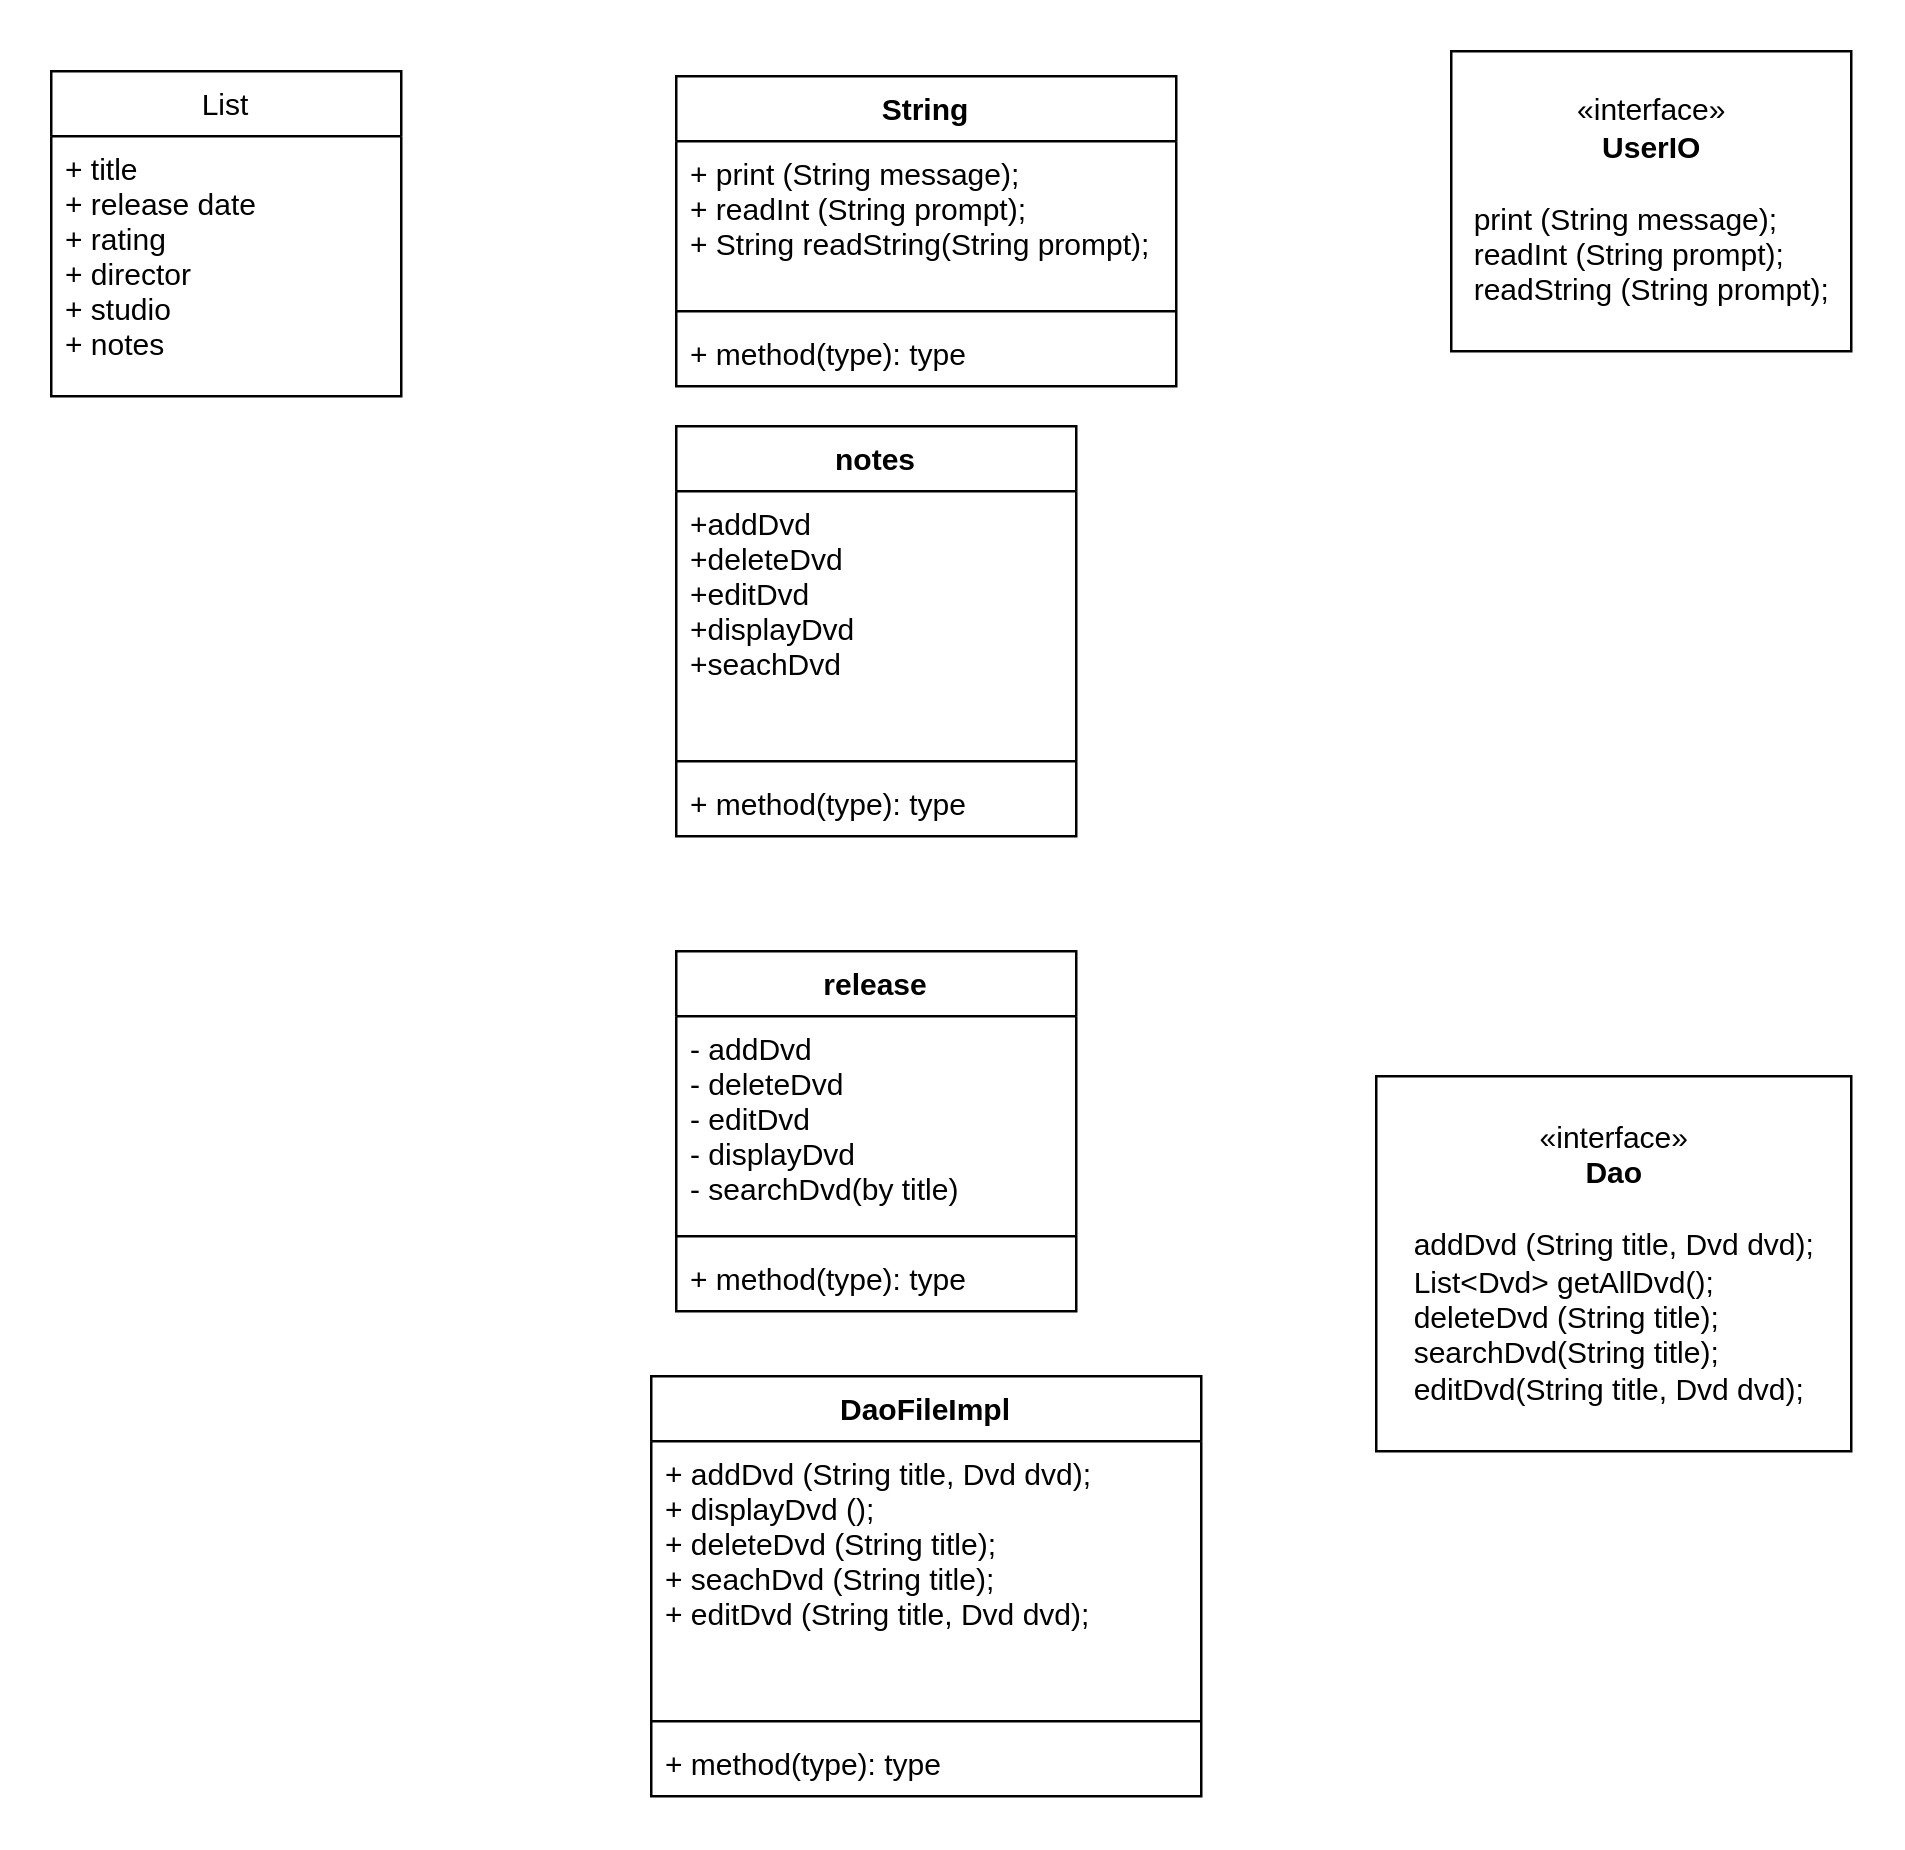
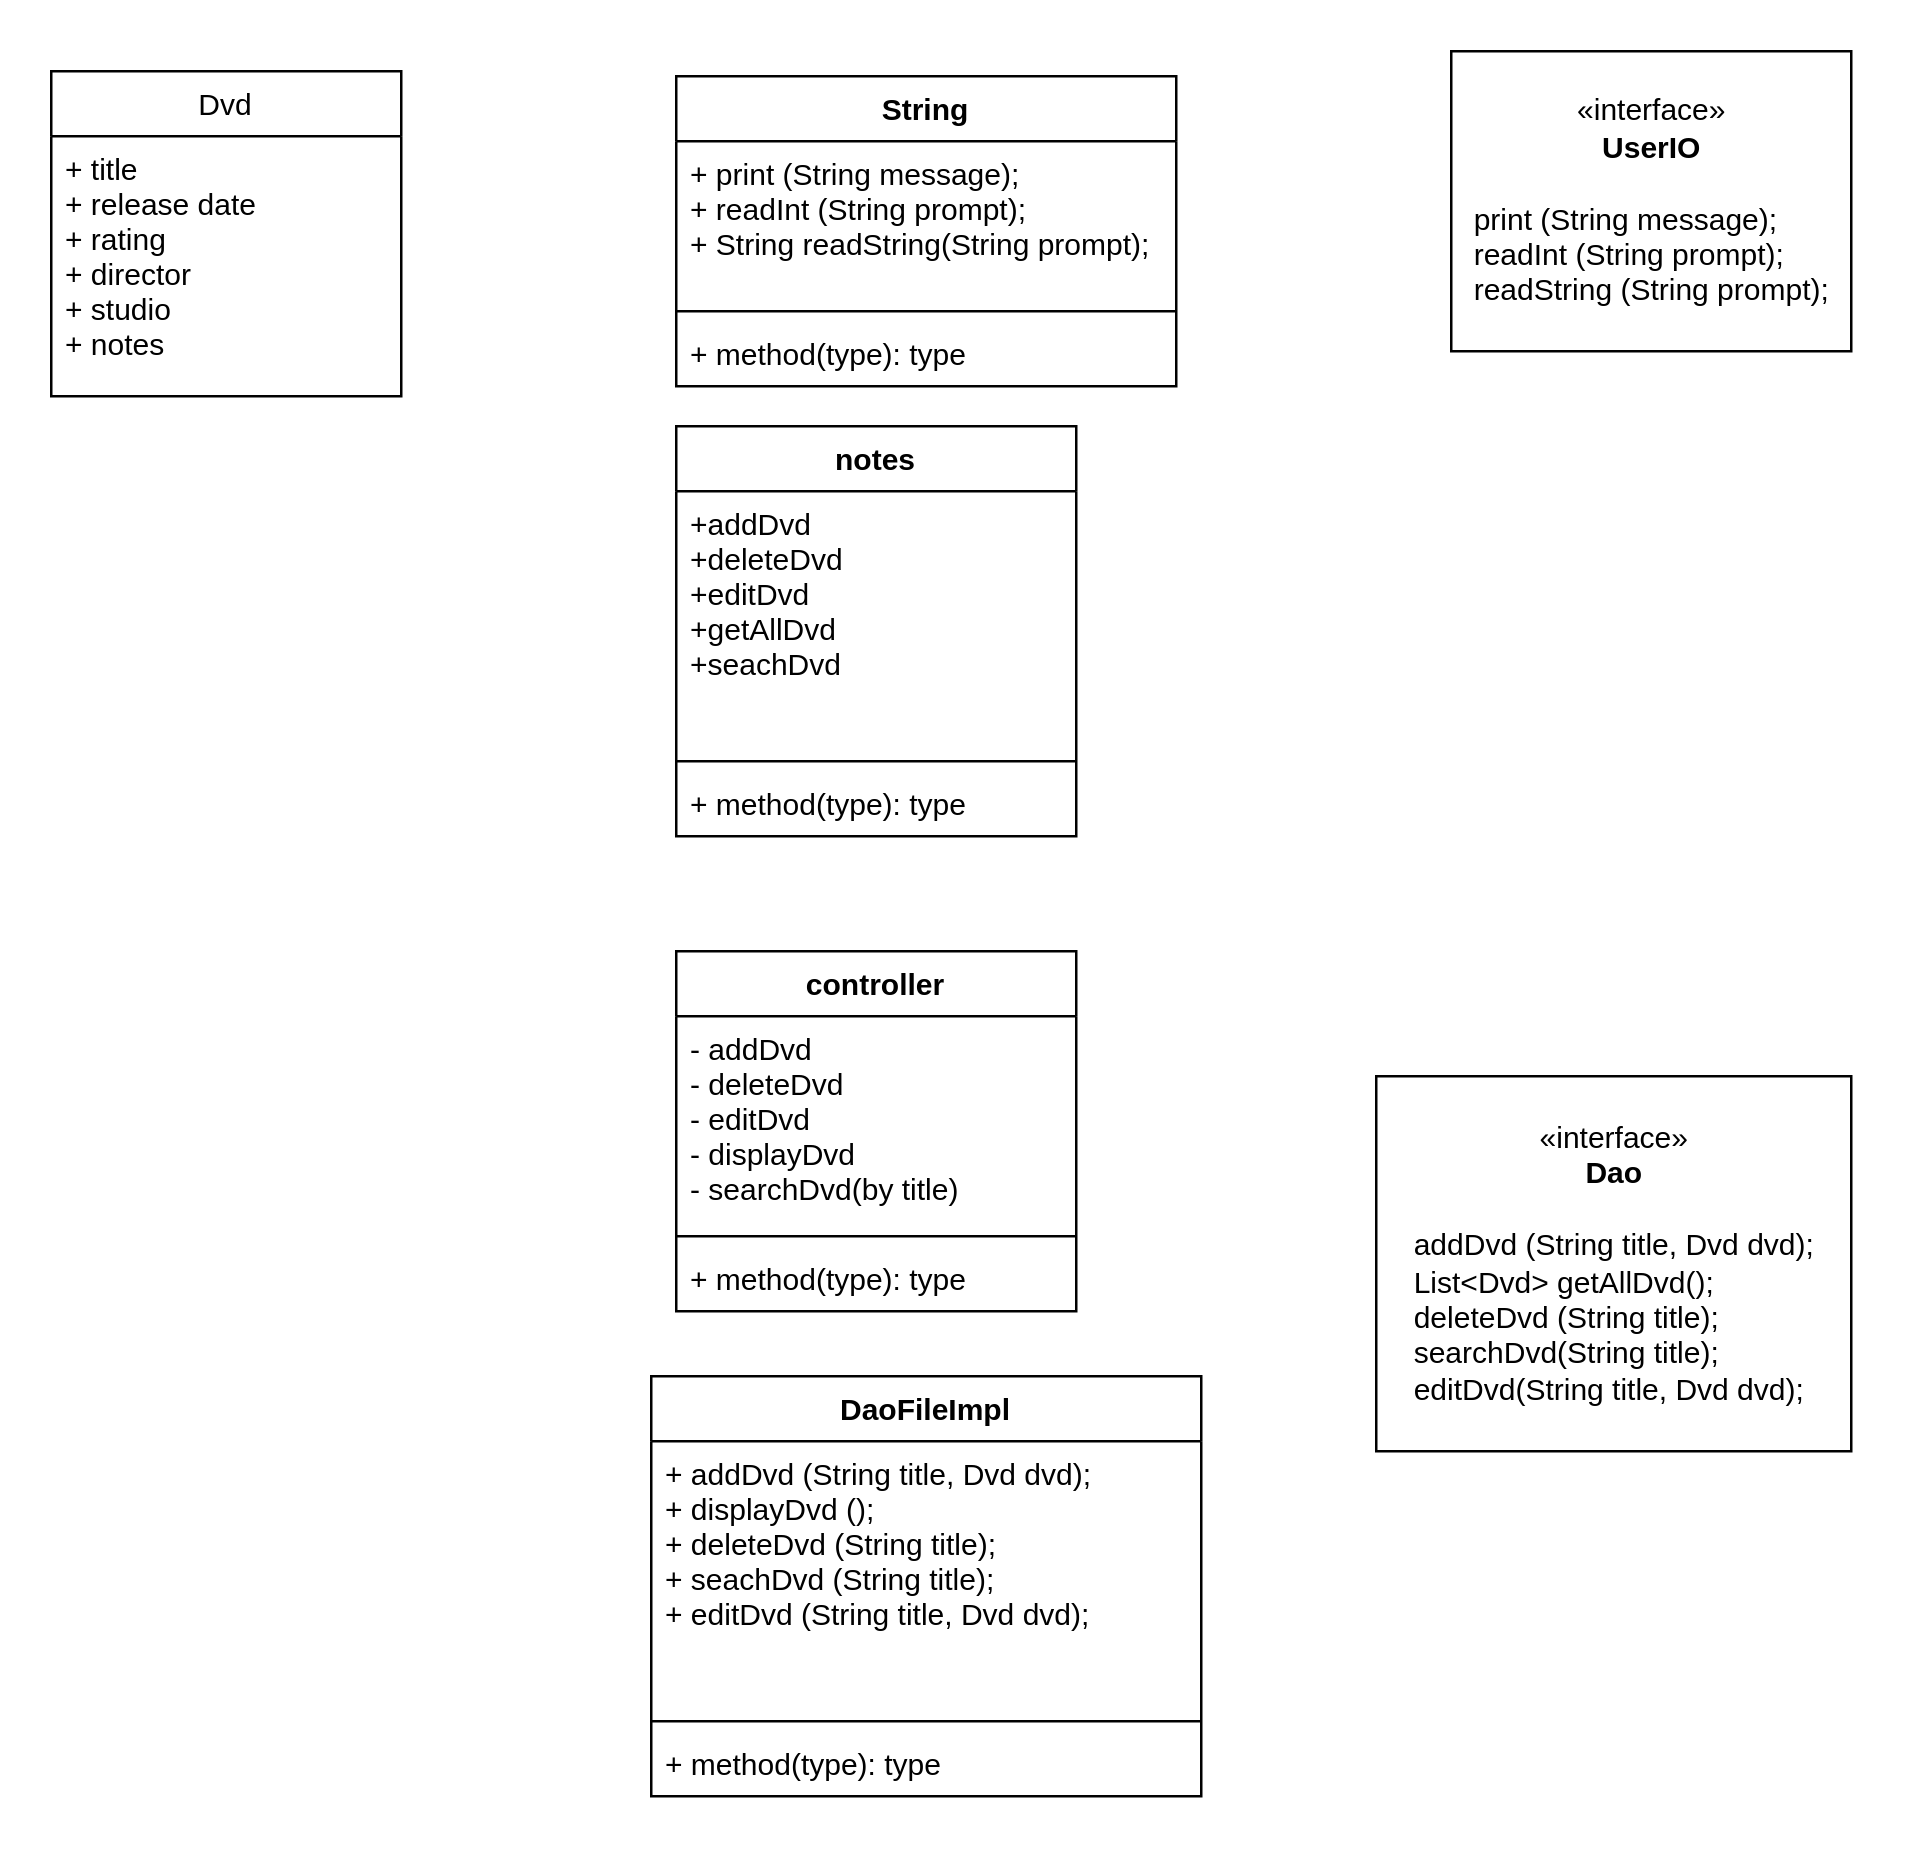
node "List": label "List" -> "Dvd"
node "+addDvd +deleteDvd +editDvd +displayDvd +seachDvd": label "+addDvd +deleteDvd +editDvd +displayDvd +seachDvd" -> "+addDvd +deleteDvd +editDvd +getAllDvd +seachDvd"
node "release": label "release" -> "controller"
